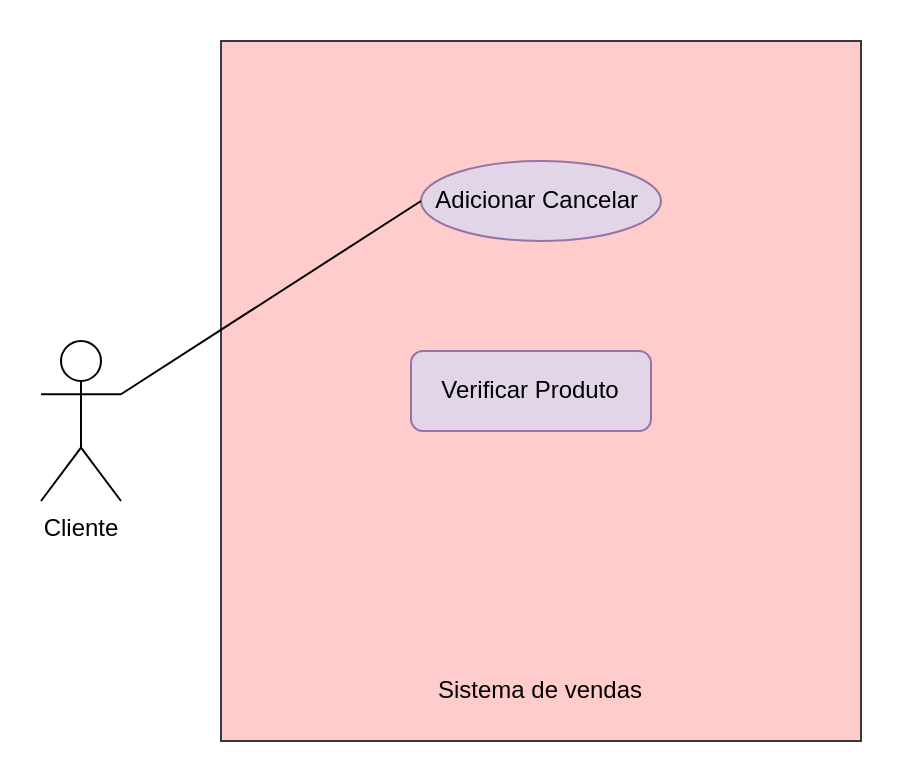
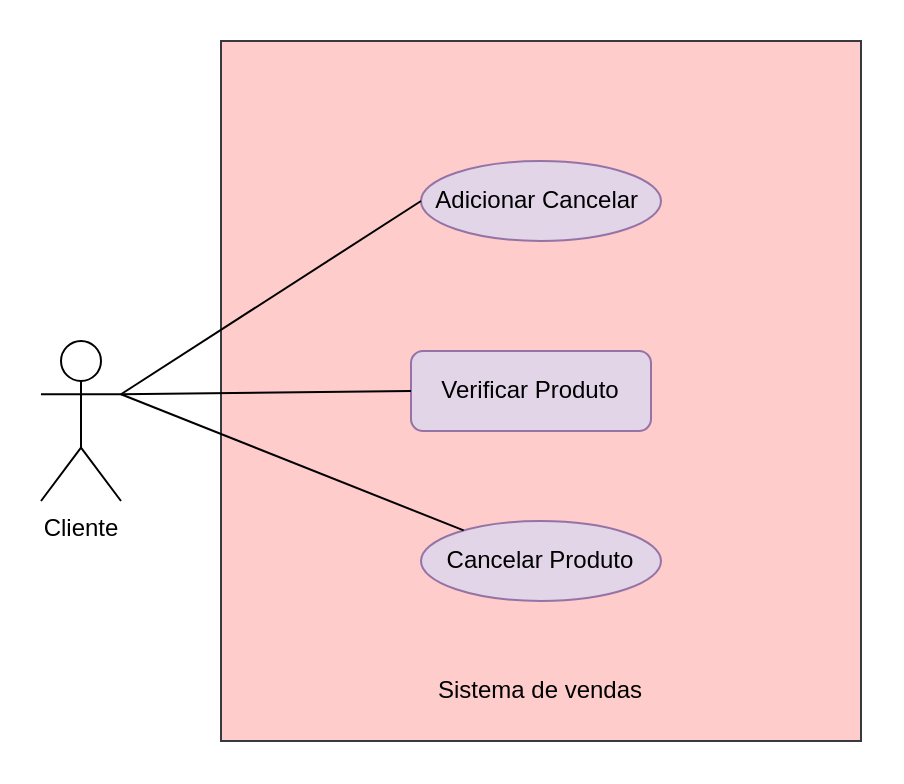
edge "Verificar Produto" -- "Cliente": added
edge "Cliente" -- "Cancelar Produto": added
node "Cancelar Produto": added
